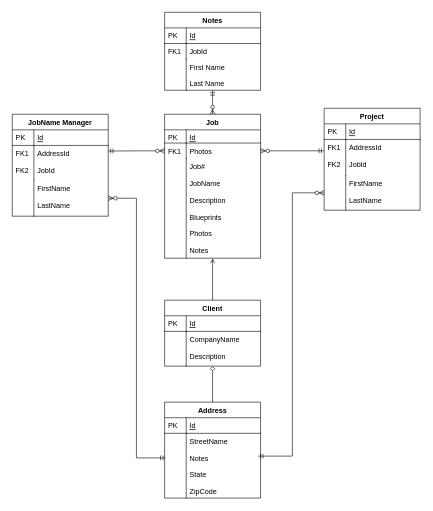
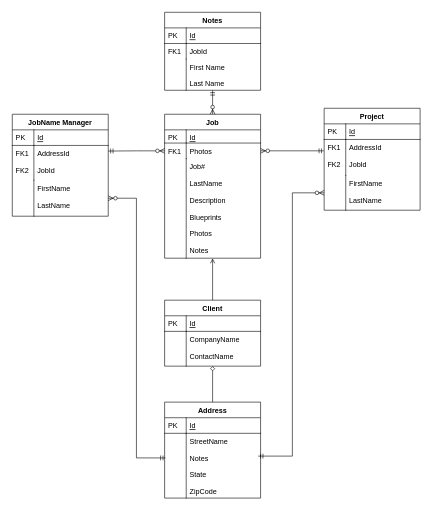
node "Job# JobName Description Blueprints Photos Notes": label "Job# JobName Description Blueprints Photos Notes" -> "Job# LastName Description Blueprints Photos Notes"
node "CompanyName Description": label "CompanyName Description" -> "CompanyName ContactName"
